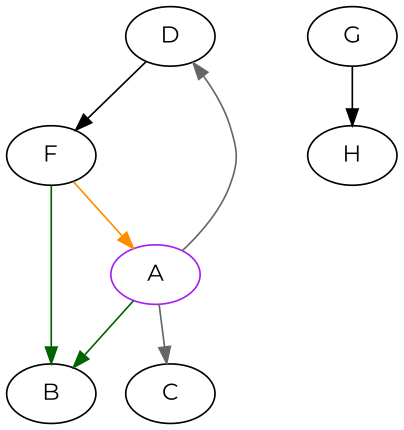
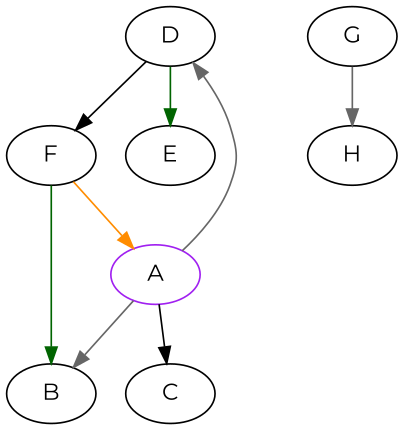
edge "G" -> "H": color black -> gray40
node "E": added
edge "A" -> "C": color gray40 -> black
edge "A" -> "B": color darkgreen -> gray40
